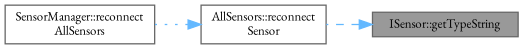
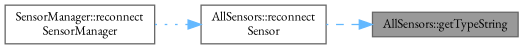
node "SensorManager::reconnect AllSensors": label "SensorManager::reconnect AllSensors" -> "SensorManager::reconnect SensorManager"
node "ISensor::getTypeString": label "ISensor::getTypeString" -> "AllSensors::getTypeString"
